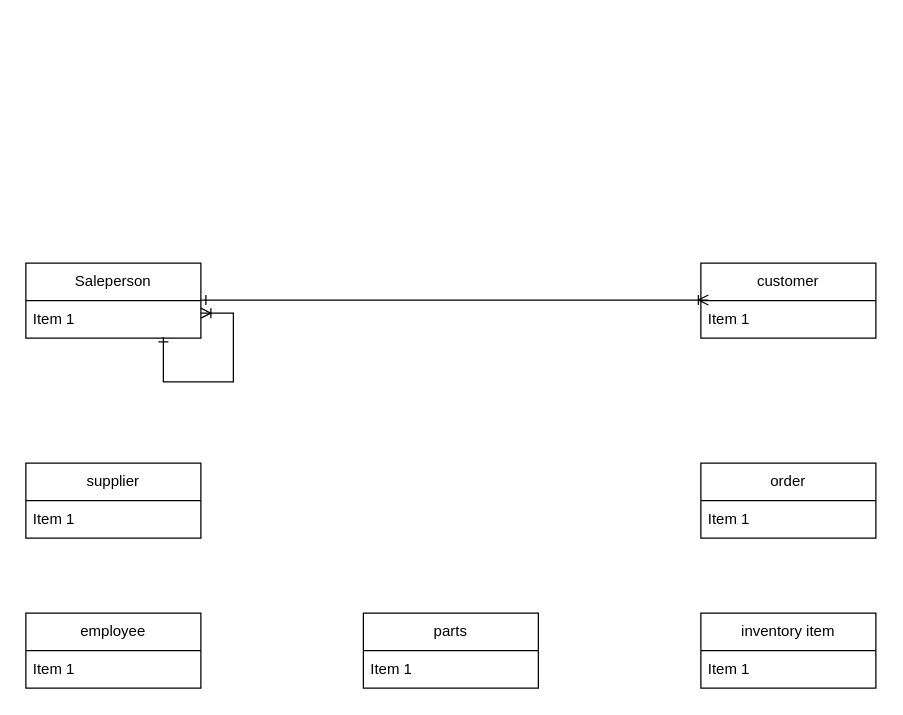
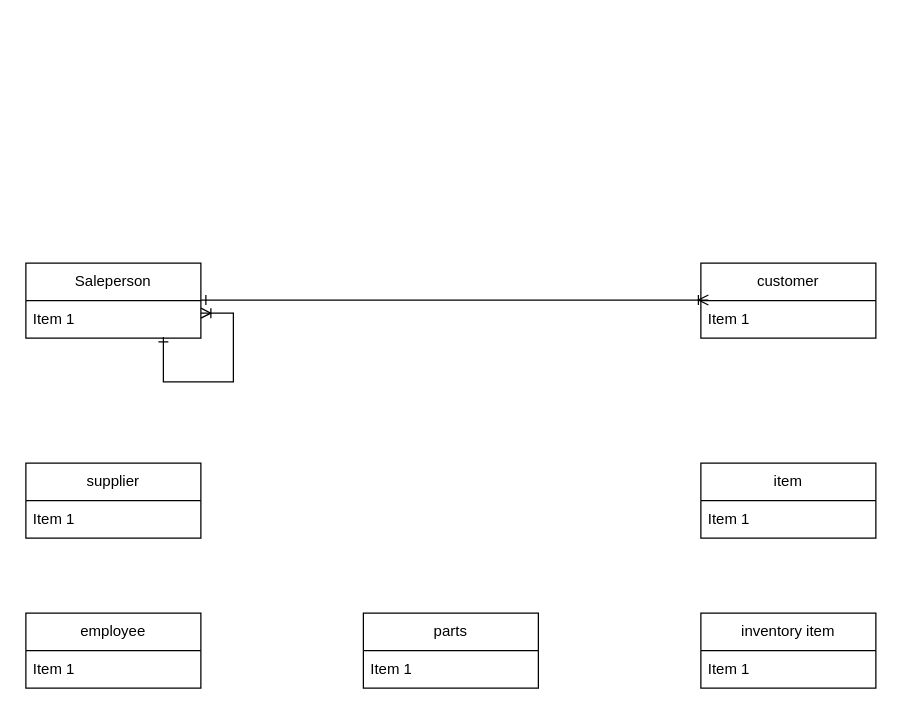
node "order": label "order" -> "item"
